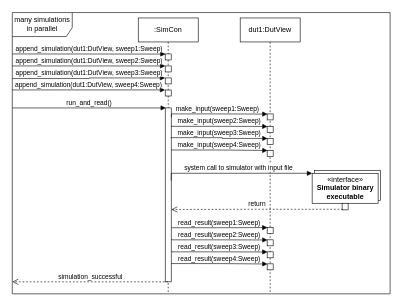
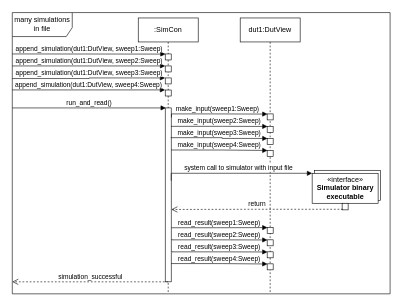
node "many simulations in parallel": label "many simulations in parallel" -> "many simulations in file"
